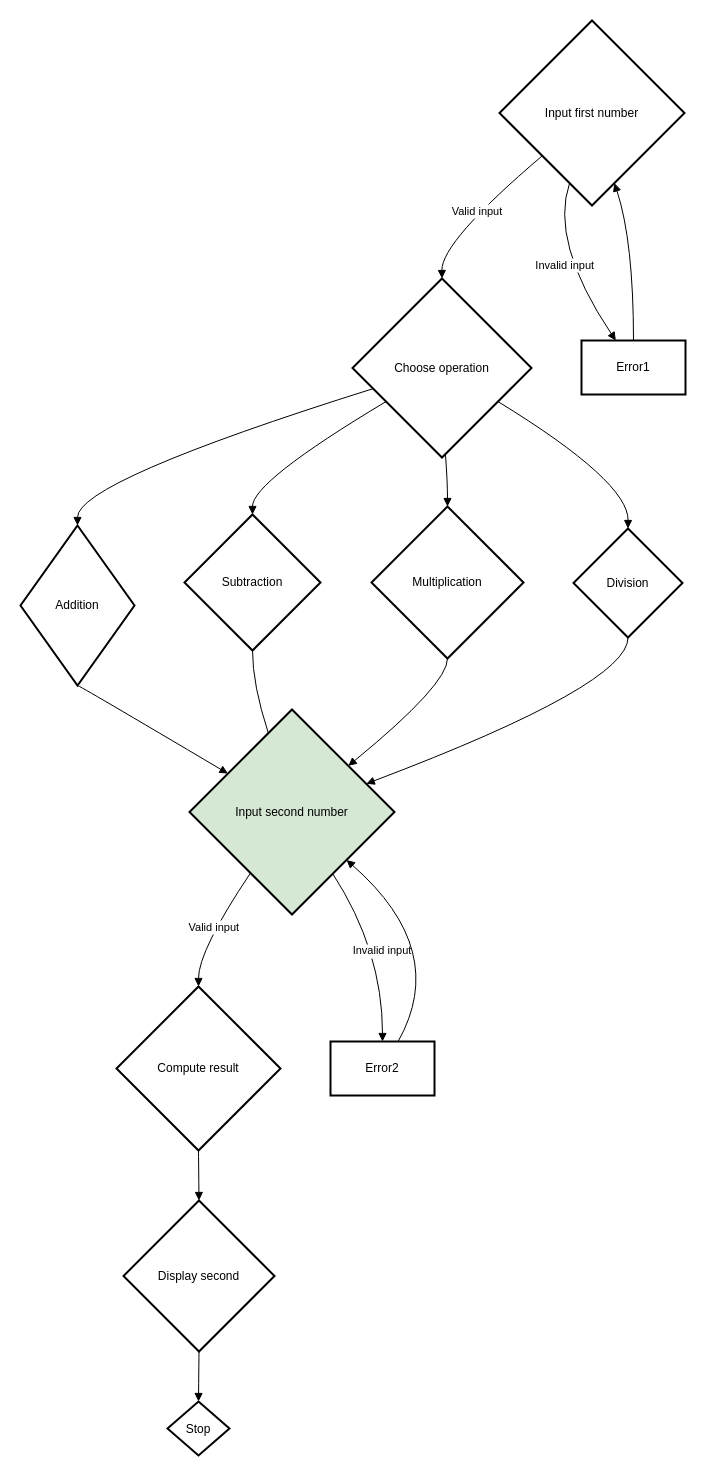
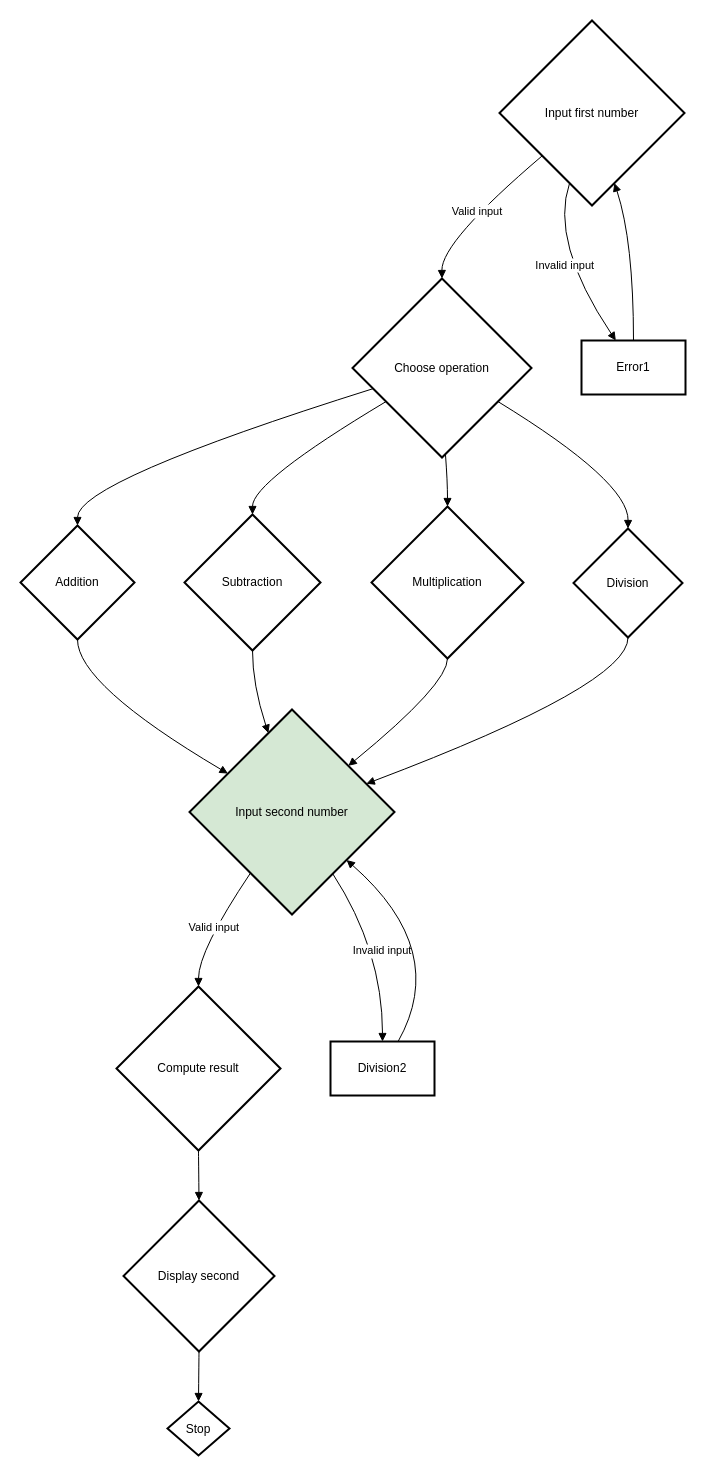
node "Addition": size 114x160 -> 114x114
edge "Subtraction" -- "Input second number": arrowhead none -> block
node "Error2": label "Error2" -> "Division2"
